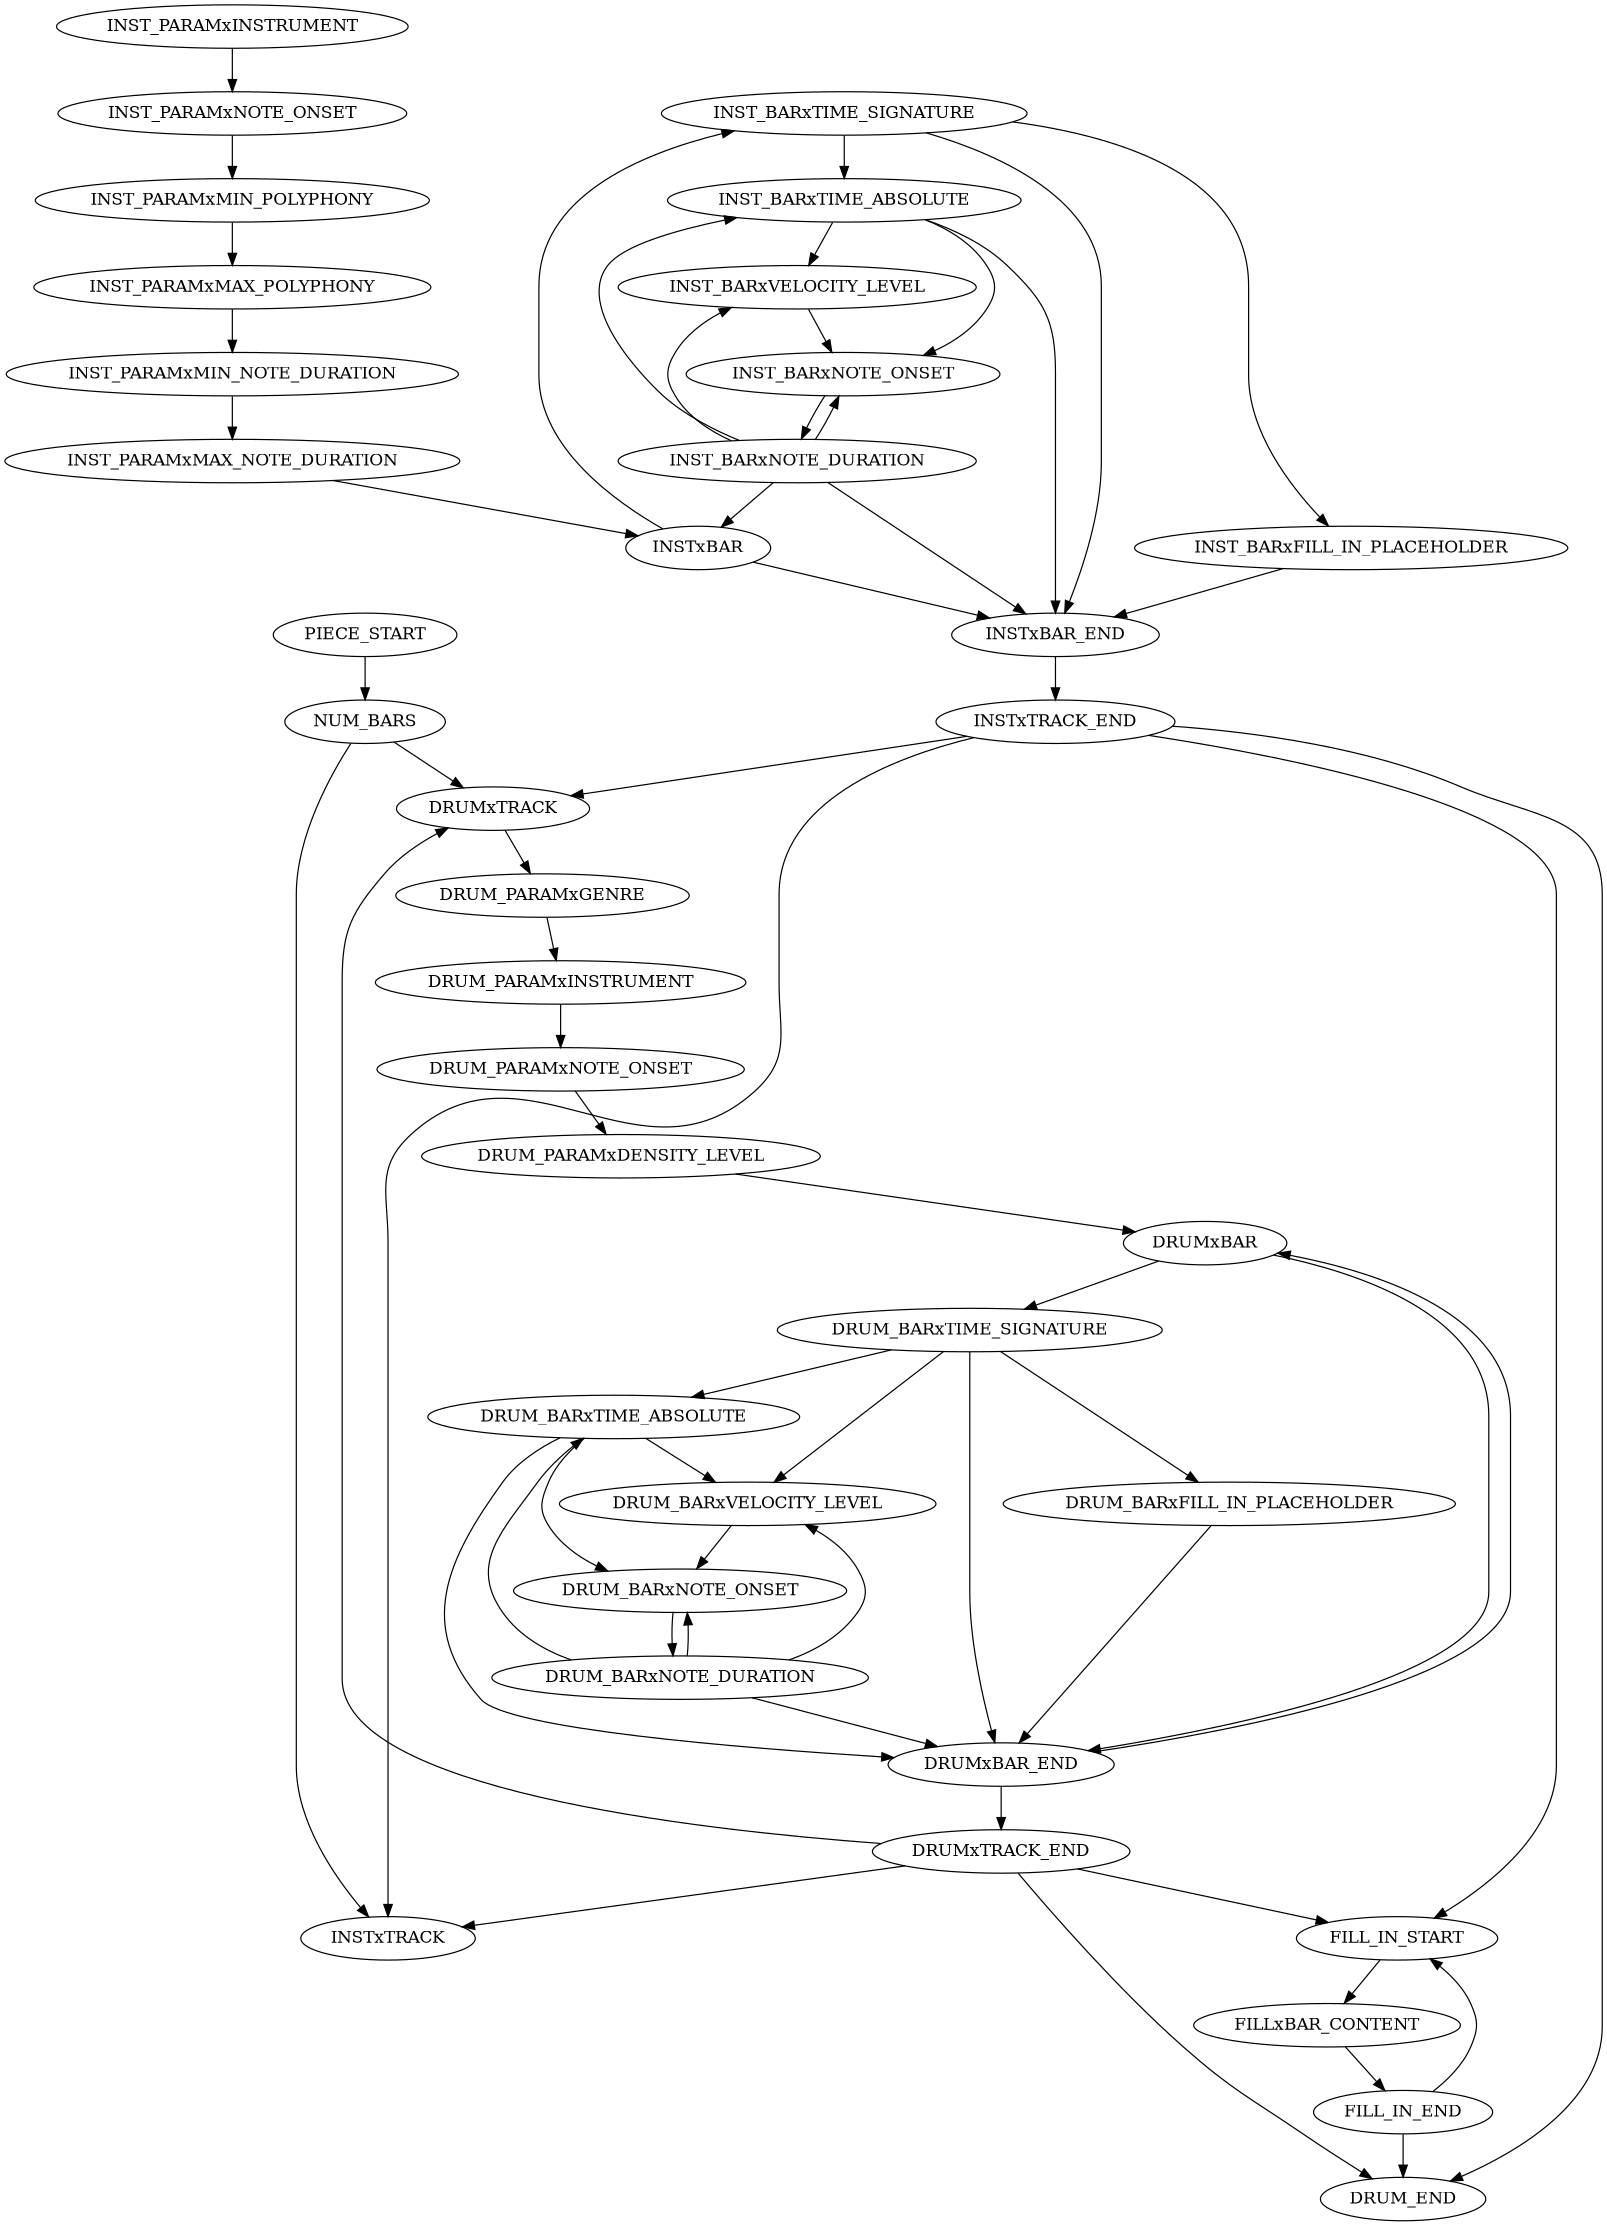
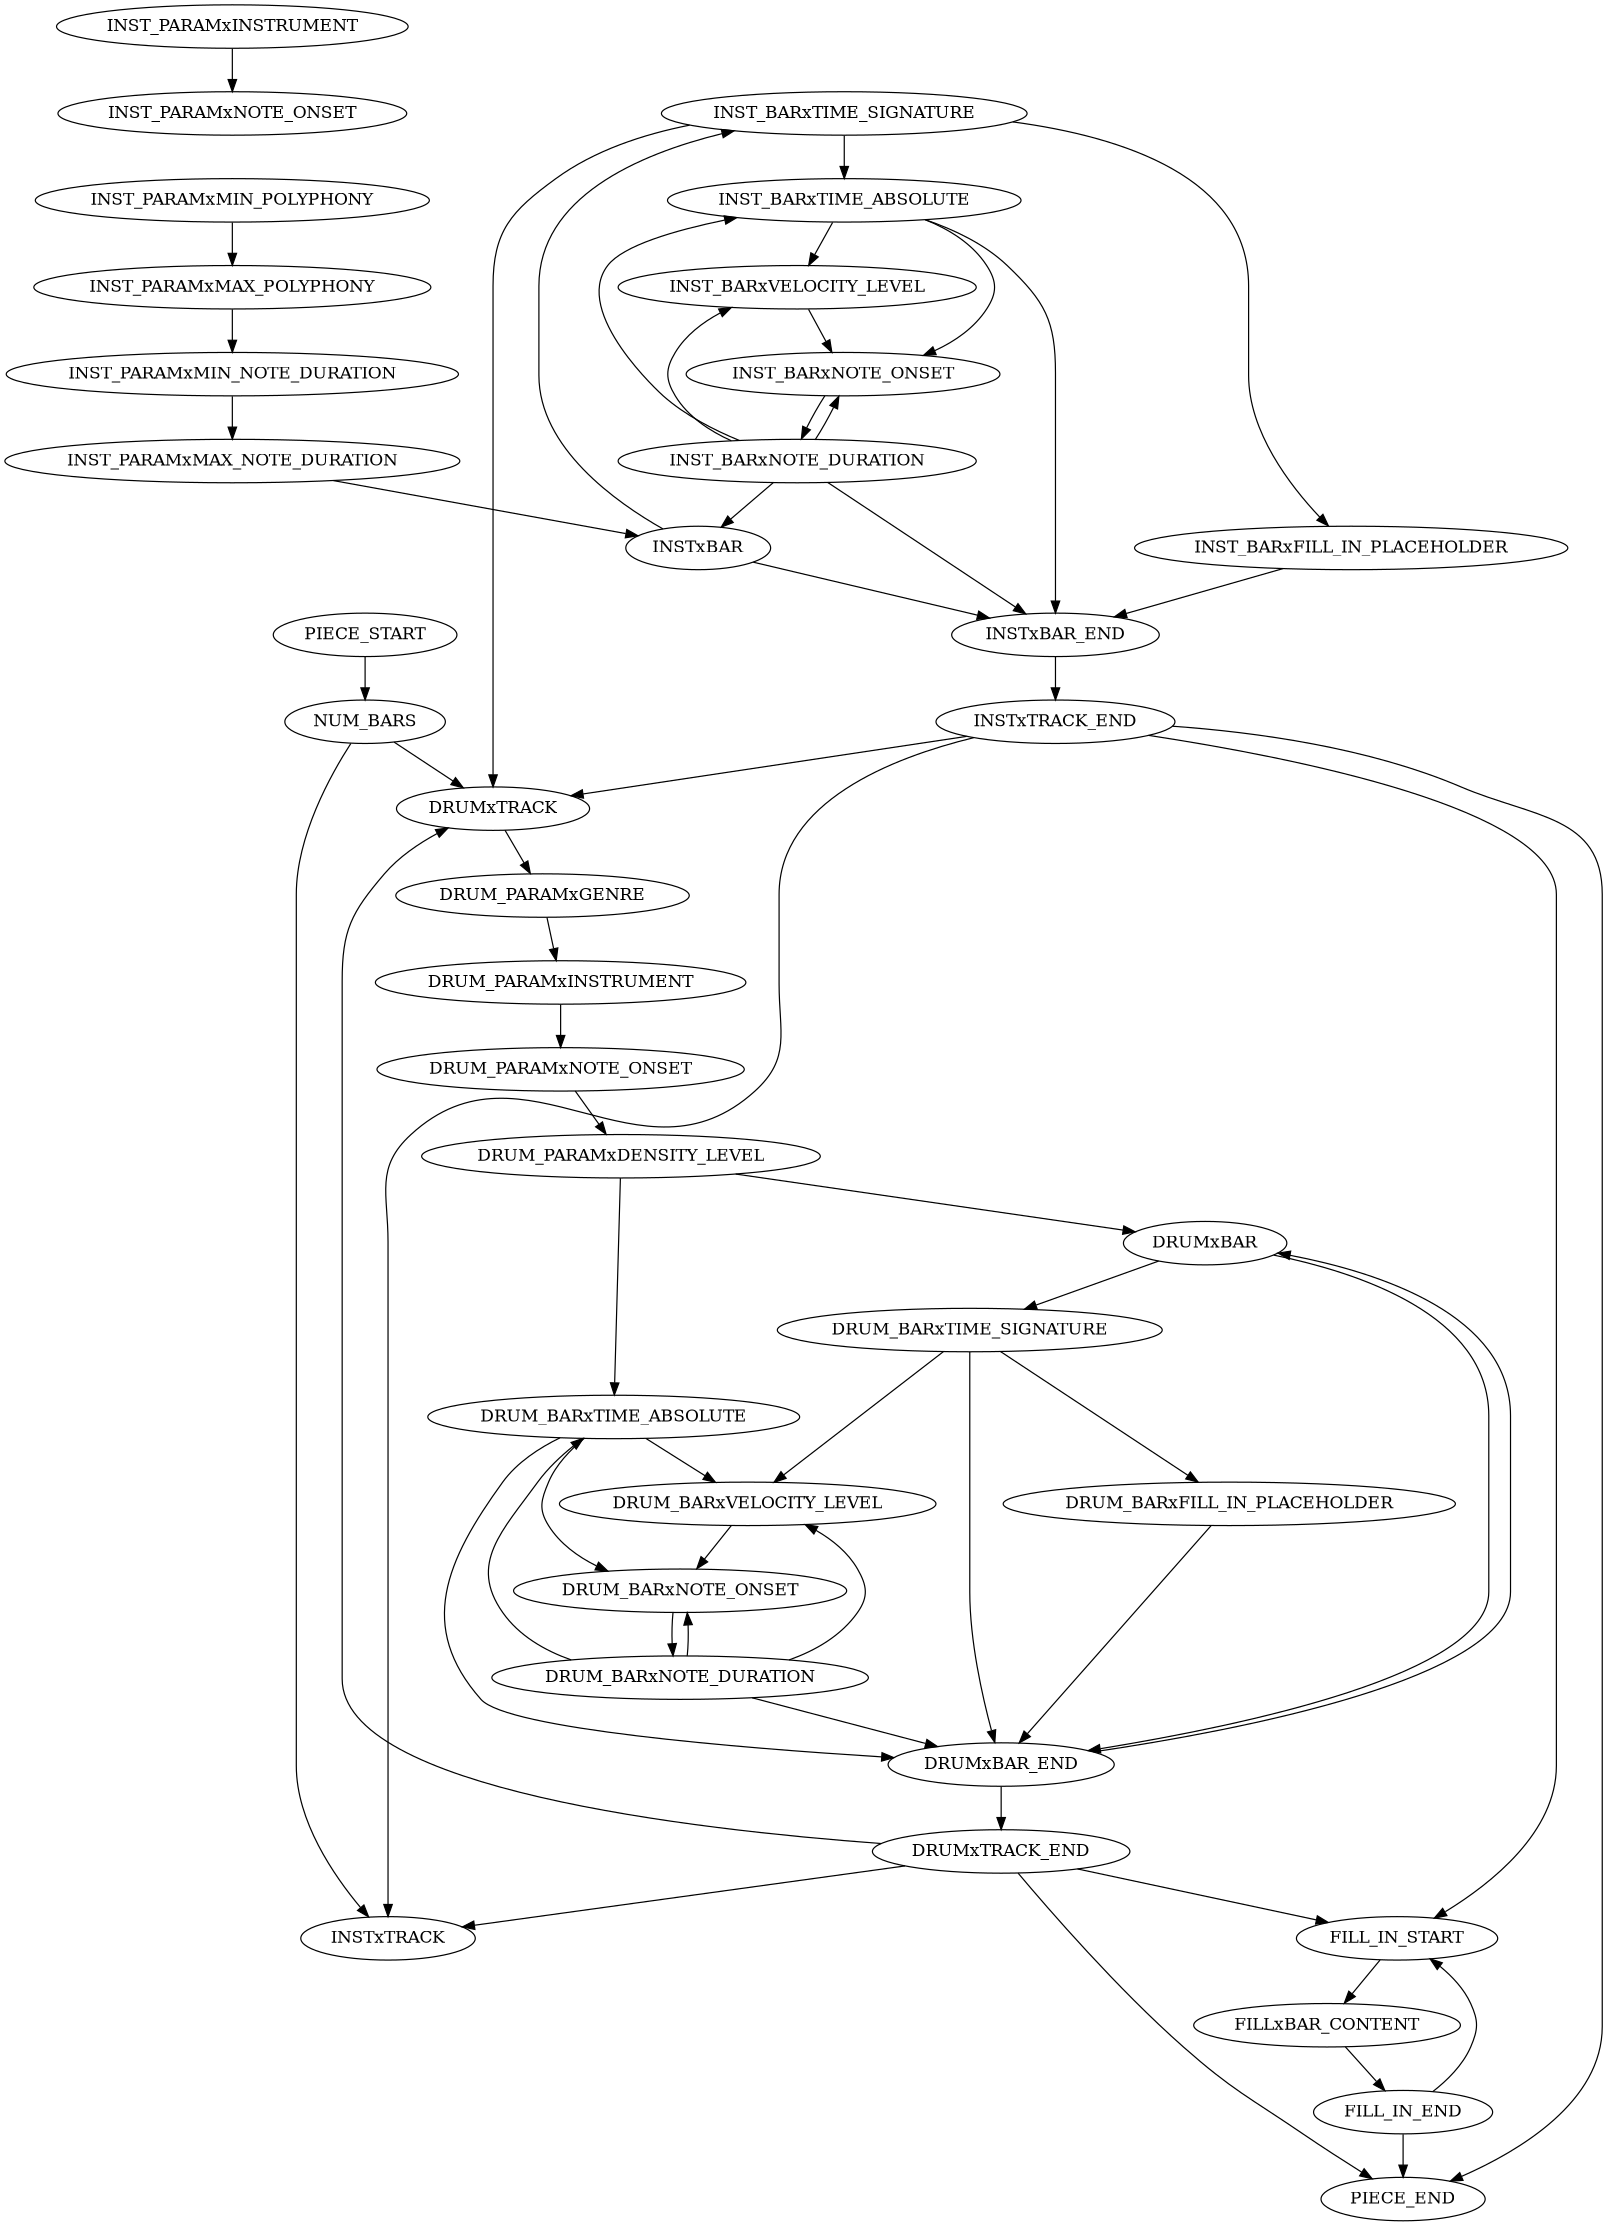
edge "INST_PARAMxNOTE_ONSET" -> "INST_PARAMxMIN_POLYPHONY": removed
edge "INST_BARxTIME_SIGNATURE" -> "INSTxBAR_END": now "INST_BARxTIME_SIGNATURE" -> "DRUMxTRACK"
edge "DRUM_BARxTIME_SIGNATURE" -> "DRUM_BARxTIME_ABSOLUTE": now "DRUM_PARAMxDENSITY_LEVEL" -> "DRUM_BARxTIME_ABSOLUTE"
node "DRUM_END": label "DRUM_END" -> "PIECE_END"
